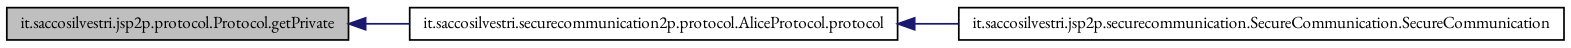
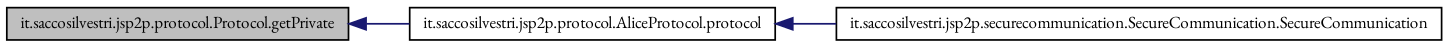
node "it.saccosilvestri.securecommunication2p.protocol.AliceProtocol.protocol": label "it.saccosilvestri.securecommunication2p.protocol.AliceProtocol.protocol" -> "it.saccosilvestri.jsp2p.protocol.AliceProtocol.protocol"
